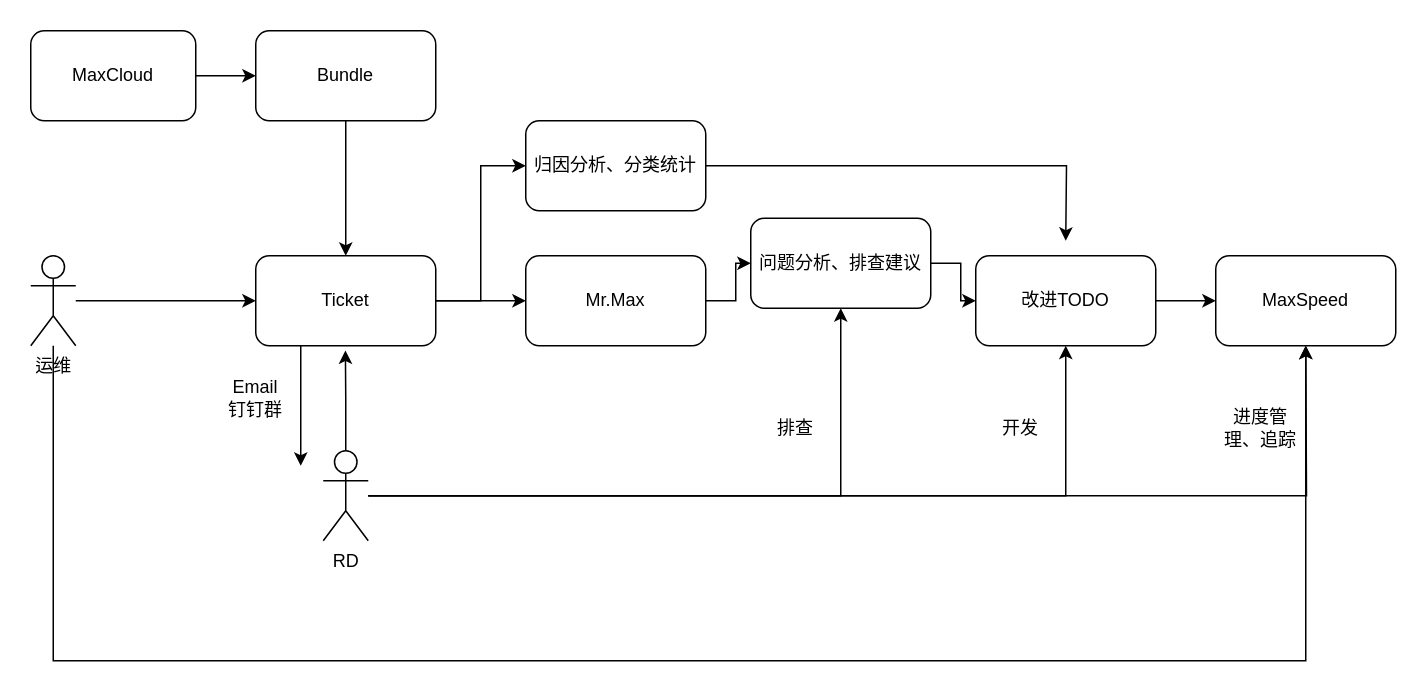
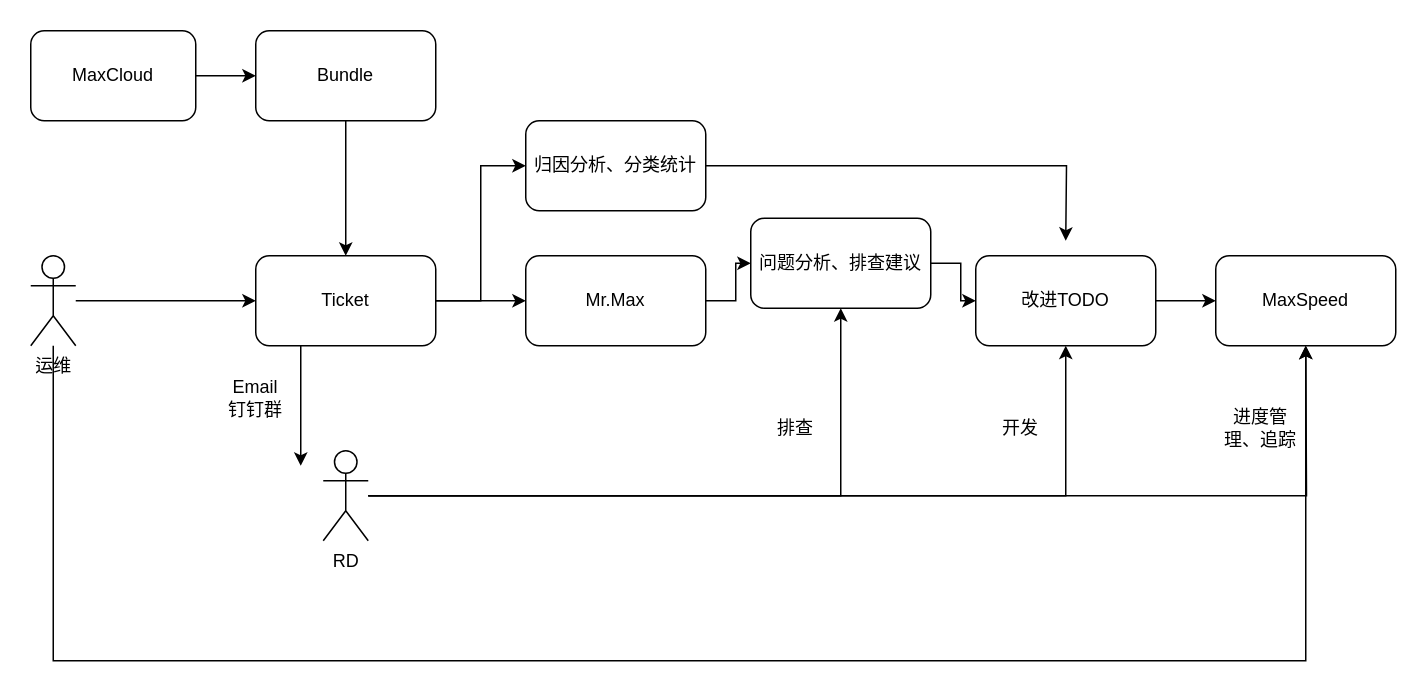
edge "RD" -> "Ticket": removed
